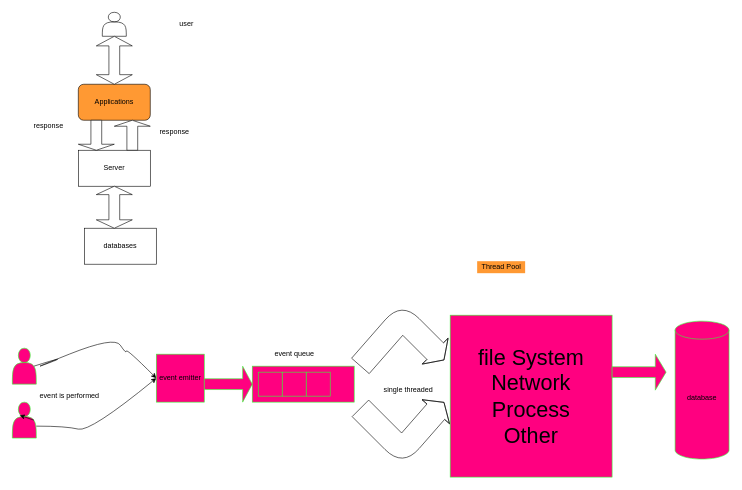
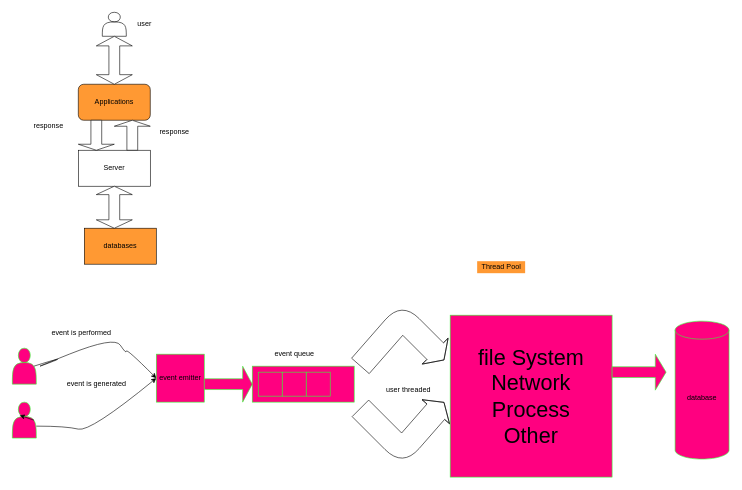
node "user": moved (186, 24) -> (144, 24)
node "databases": fillcolor #ffffff -> #ff9933
node "event is generated": added
node "single threaded": label "single threaded" -> "user threaded"
node "event is performed": moved (69, 396) -> (81, 333)
